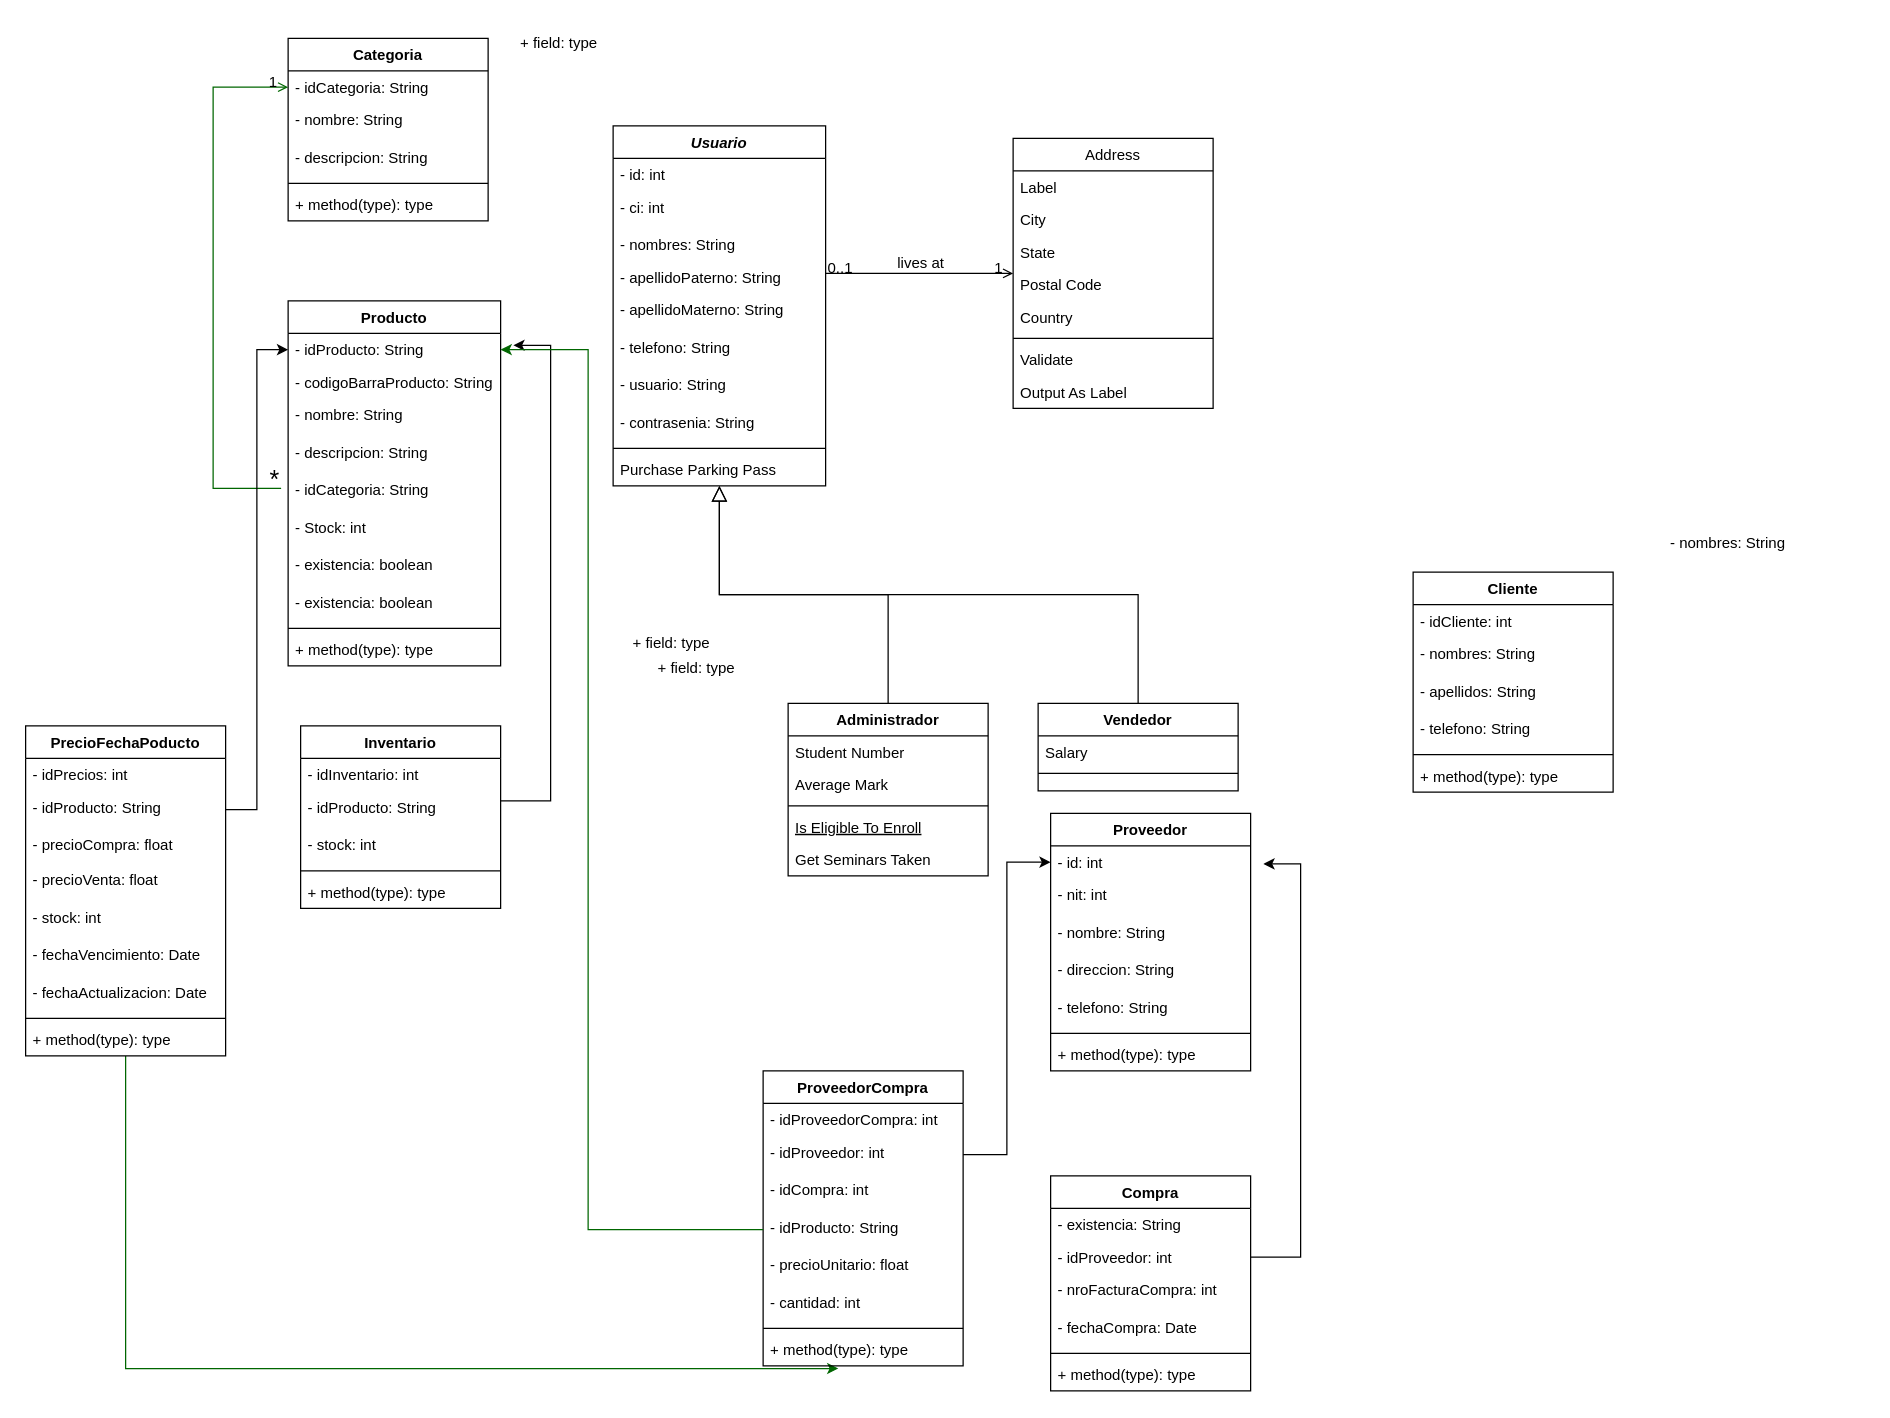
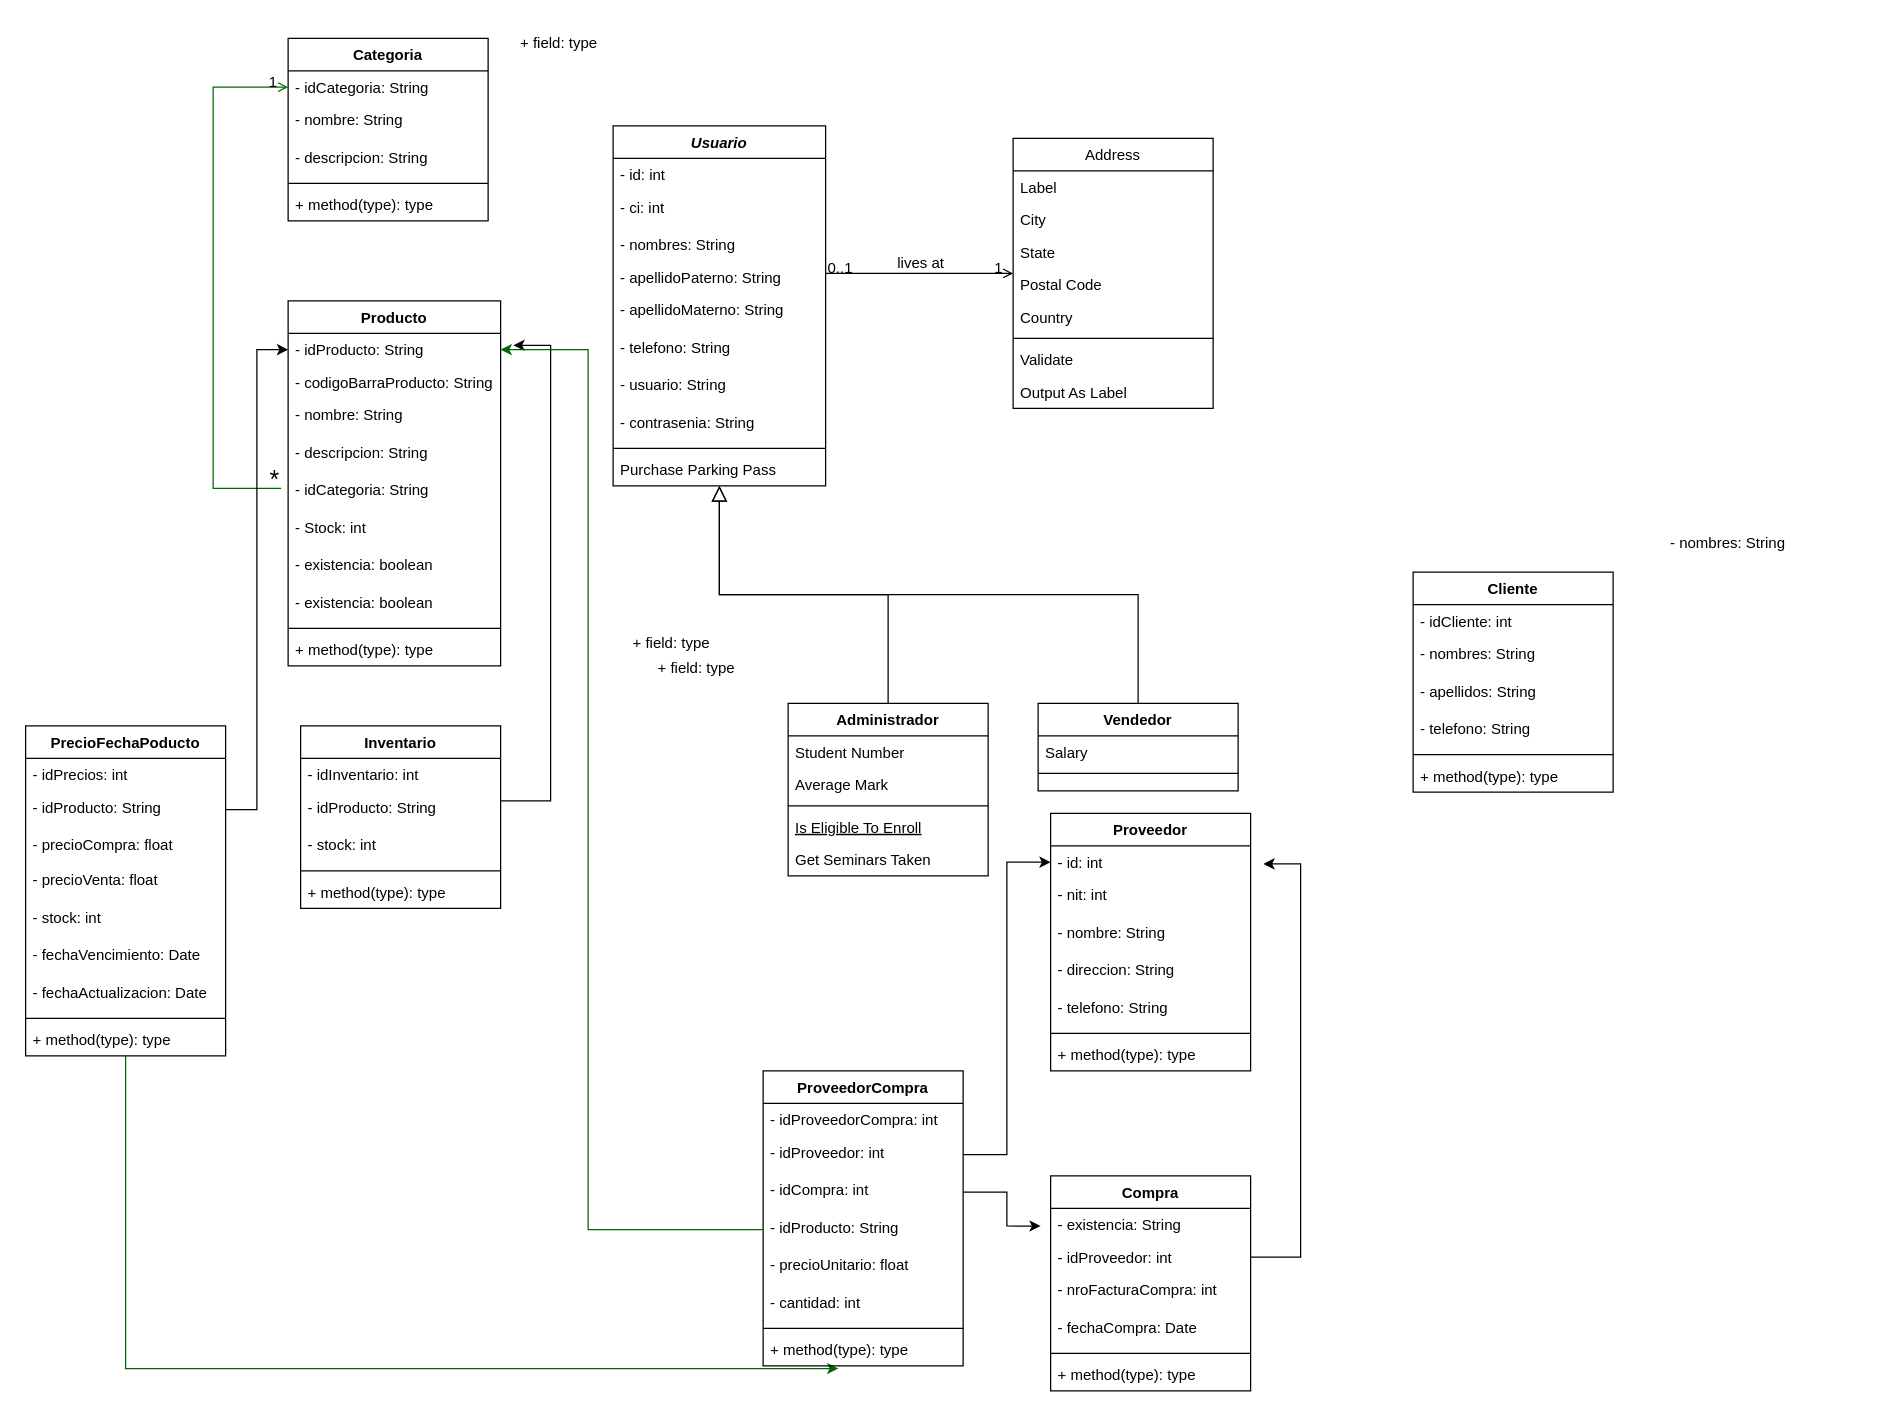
edge "- idCompra: int" -> "- existencia: String": added
